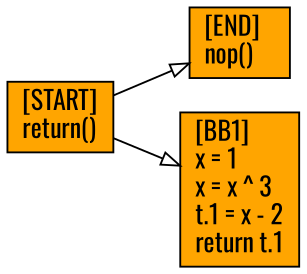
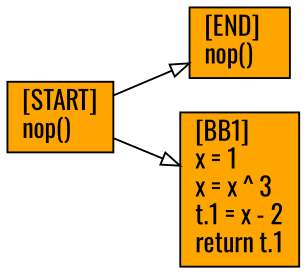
node "[START] return()": label "[START] return()" -> "[START] nop()"
